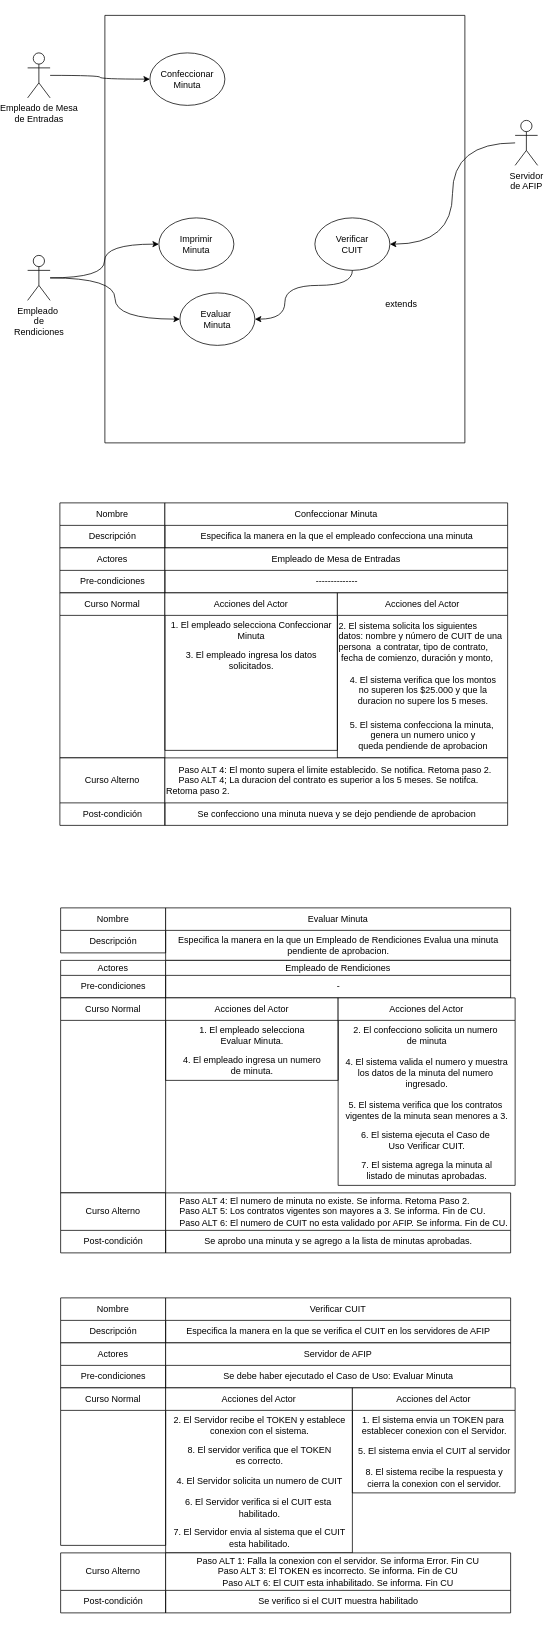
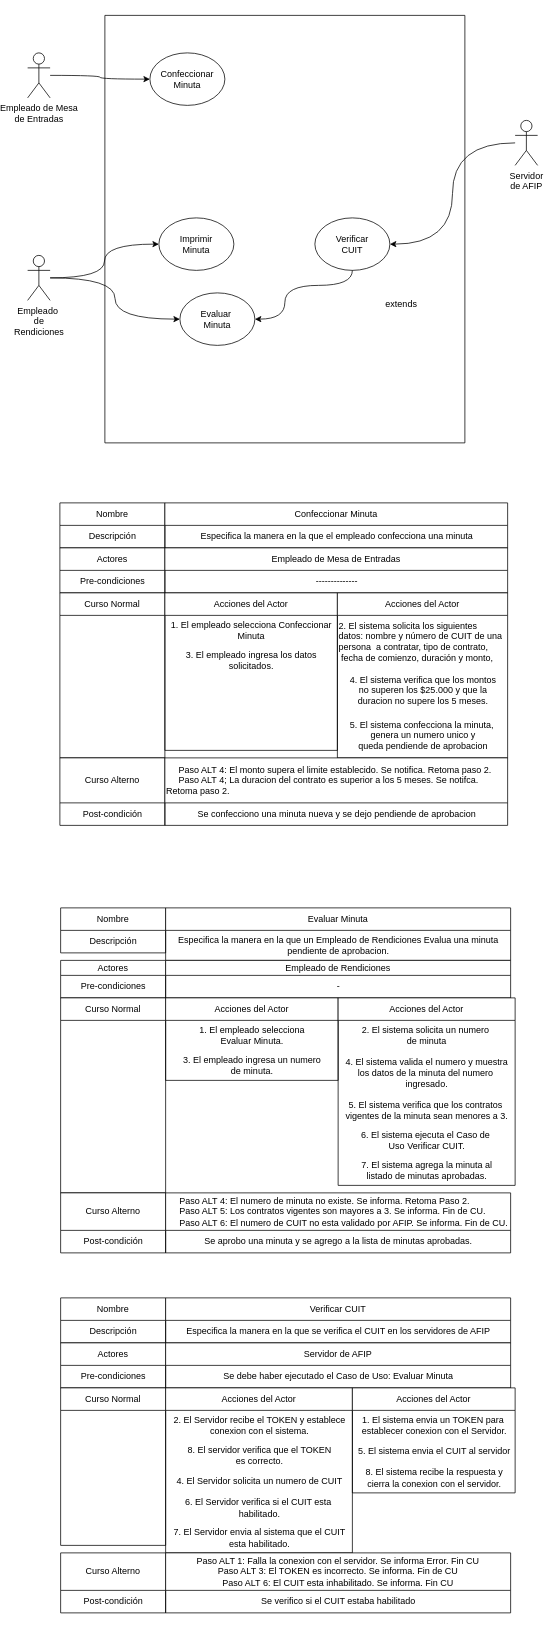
node "2. El confecciono solicita un numero de minuta": label "2. El confecciono solicita un numero de minuta" -> "2. El sistema solicita un numero de minuta"
node "4. El empleado ingresa un numero de minuta.": label "4. El empleado ingresa un numero de minuta." -> "3. El empleado ingresa un numero de minuta."
node "Se verifico si el CUIT muestra habilitado": label "Se verifico si el CUIT muestra habilitado" -> "Se verifico si el CUIT estaba habilitado"
